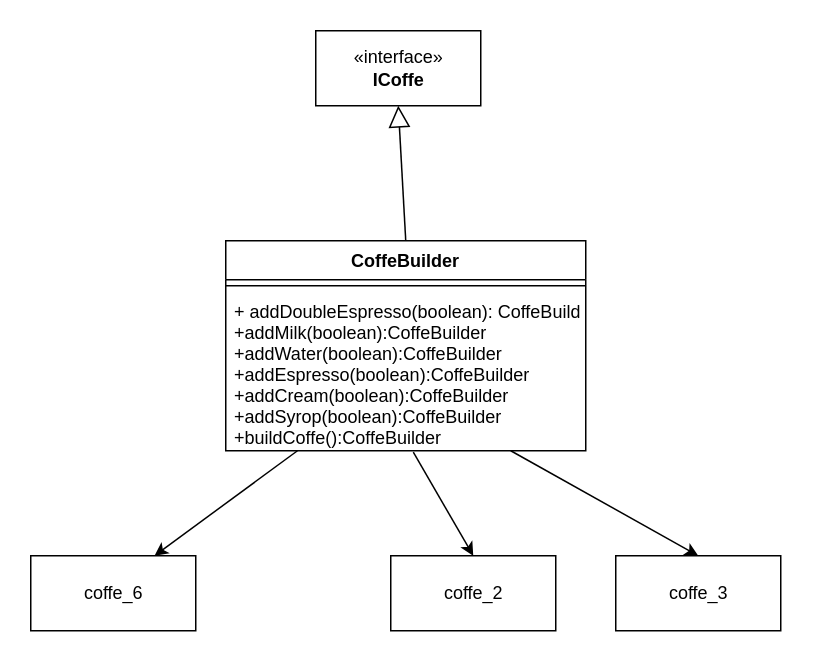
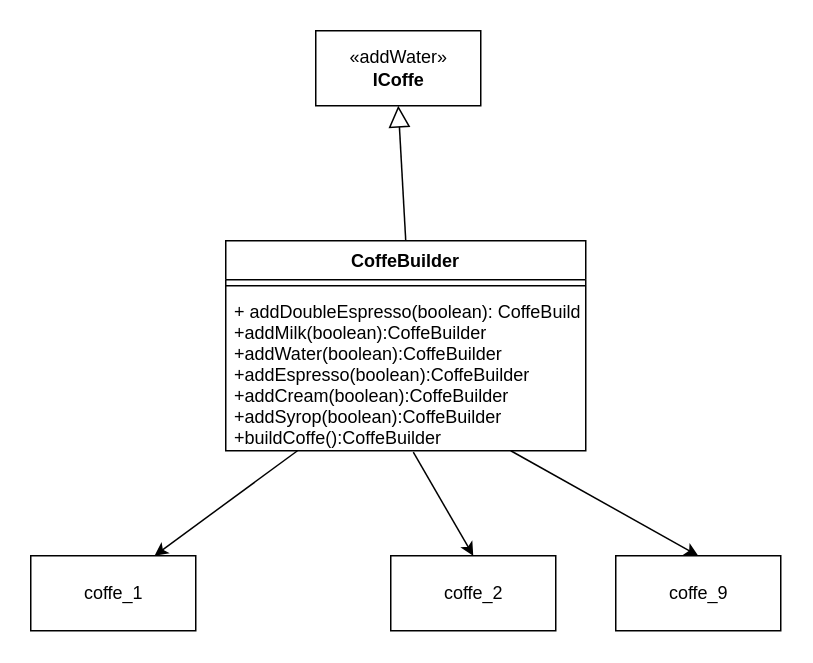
node "«interface» ICoffe": label "«interface» ICoffe" -> "«addWater» ICoffe"
node "coffe_6": label "coffe_6" -> "coffe_1"
node "coffe_3": label "coffe_3" -> "coffe_9"
